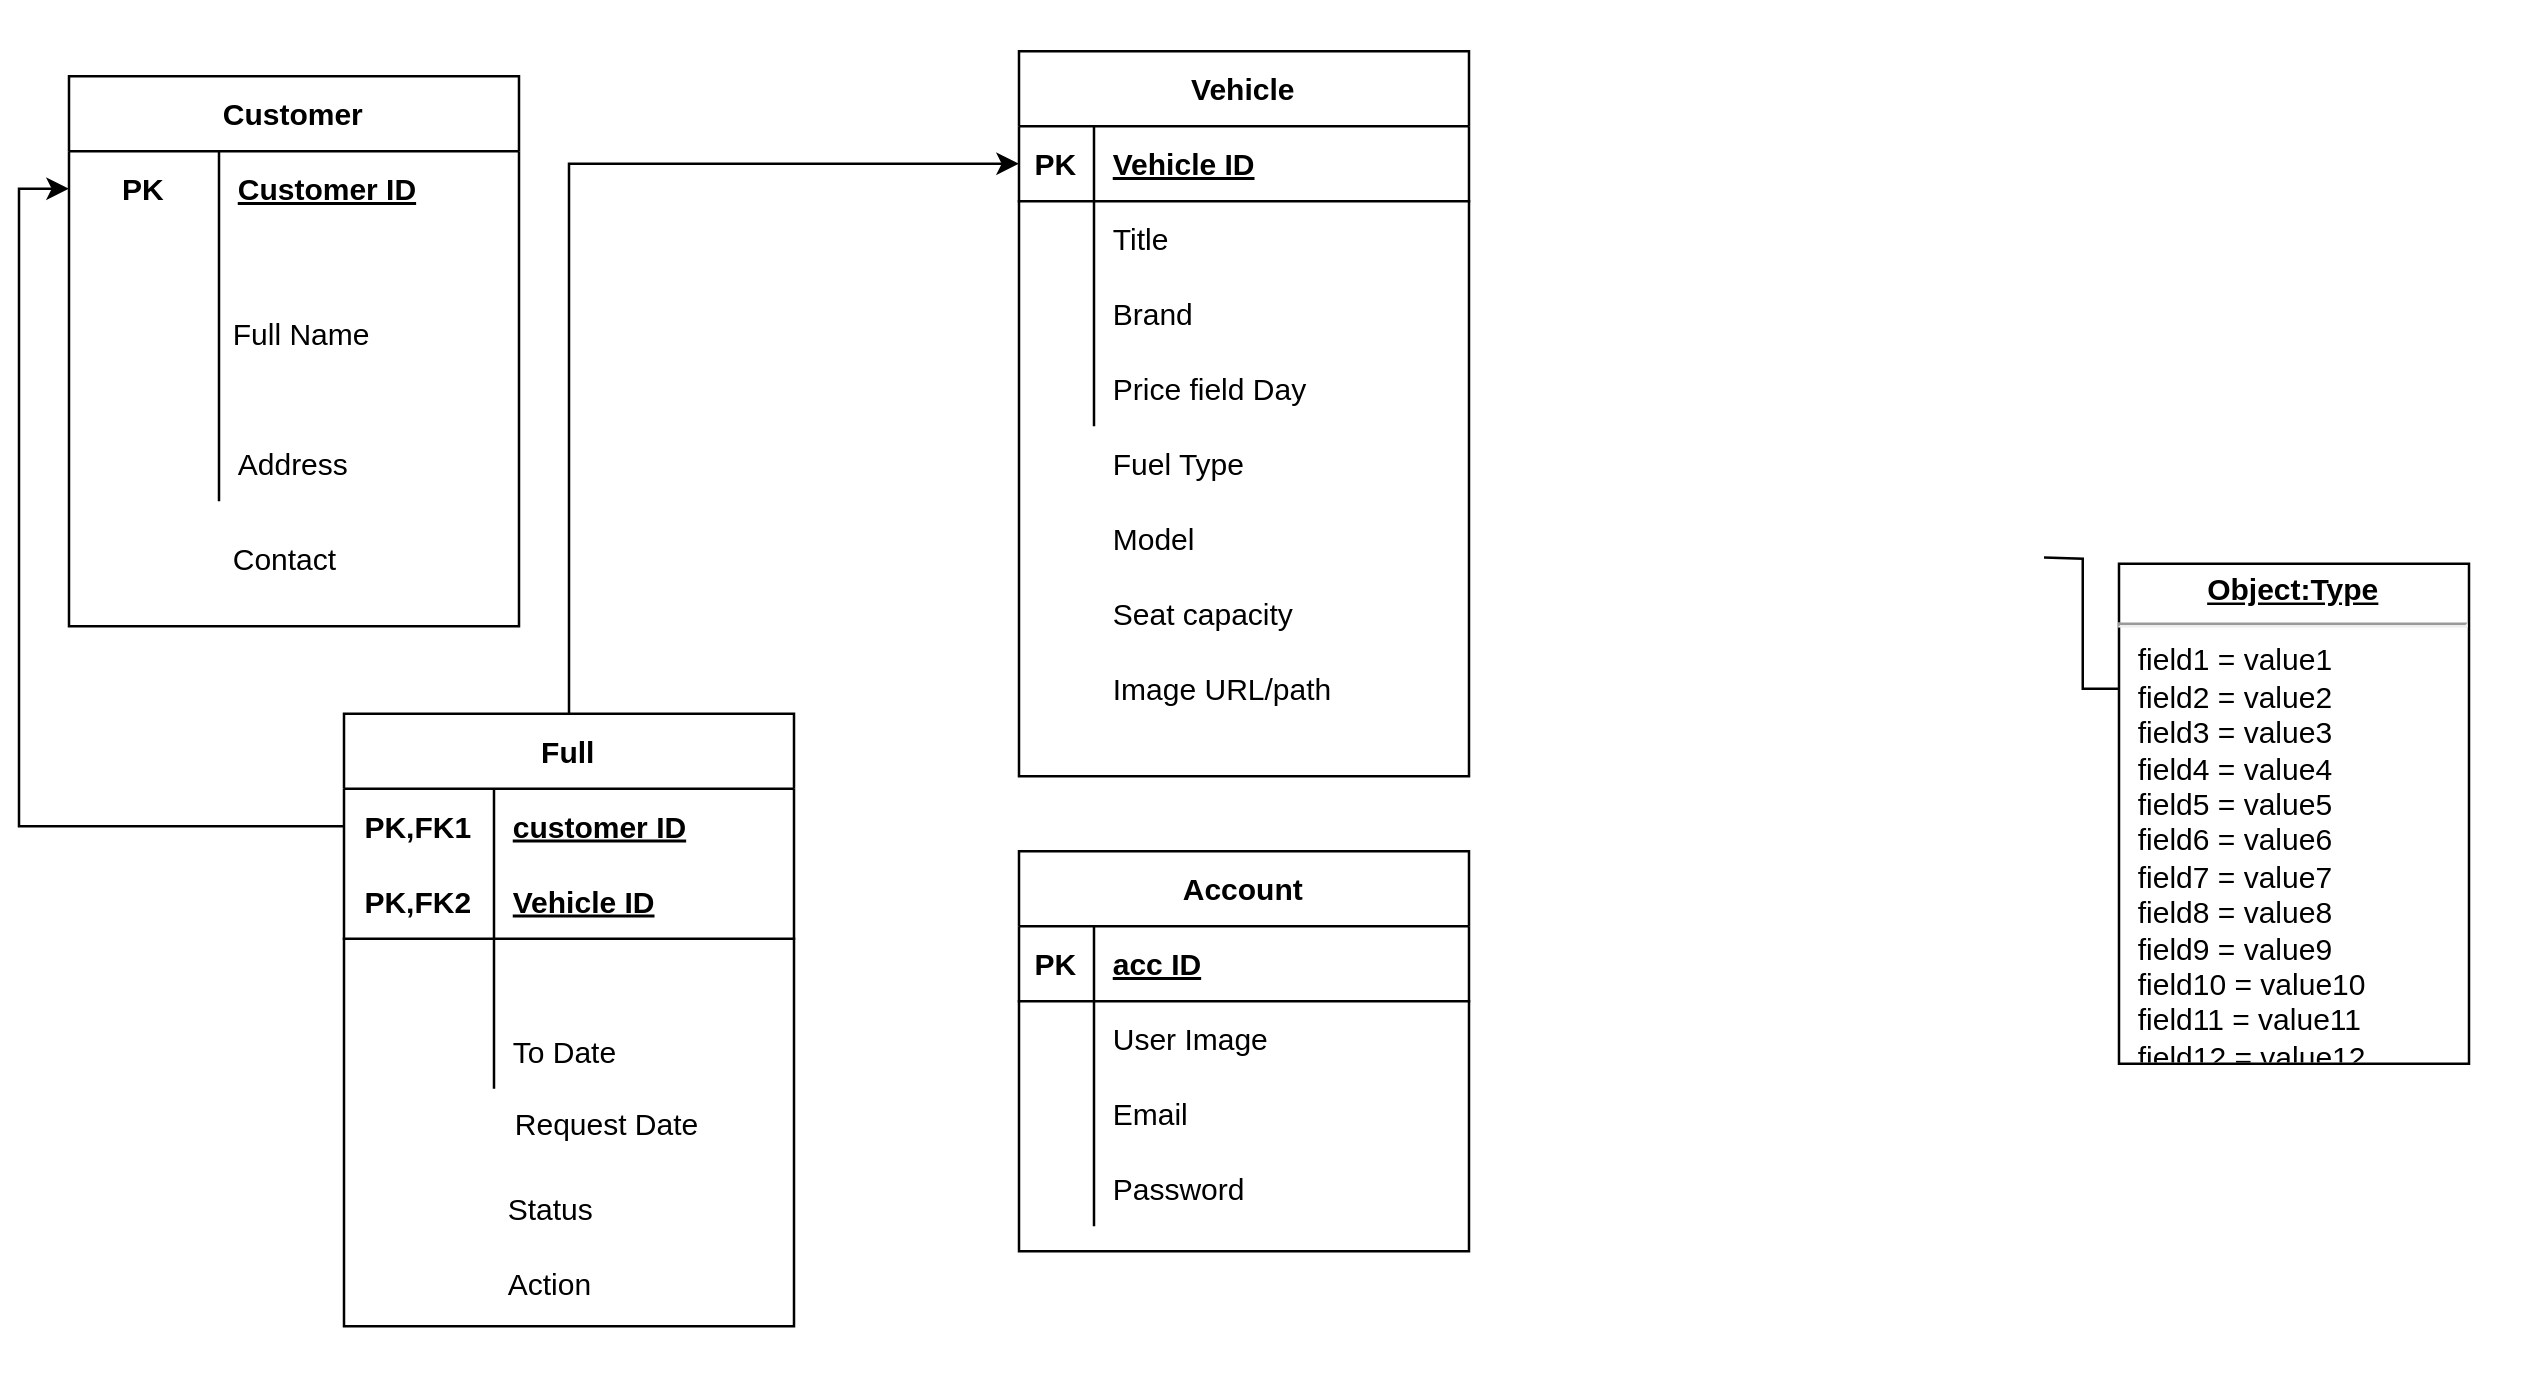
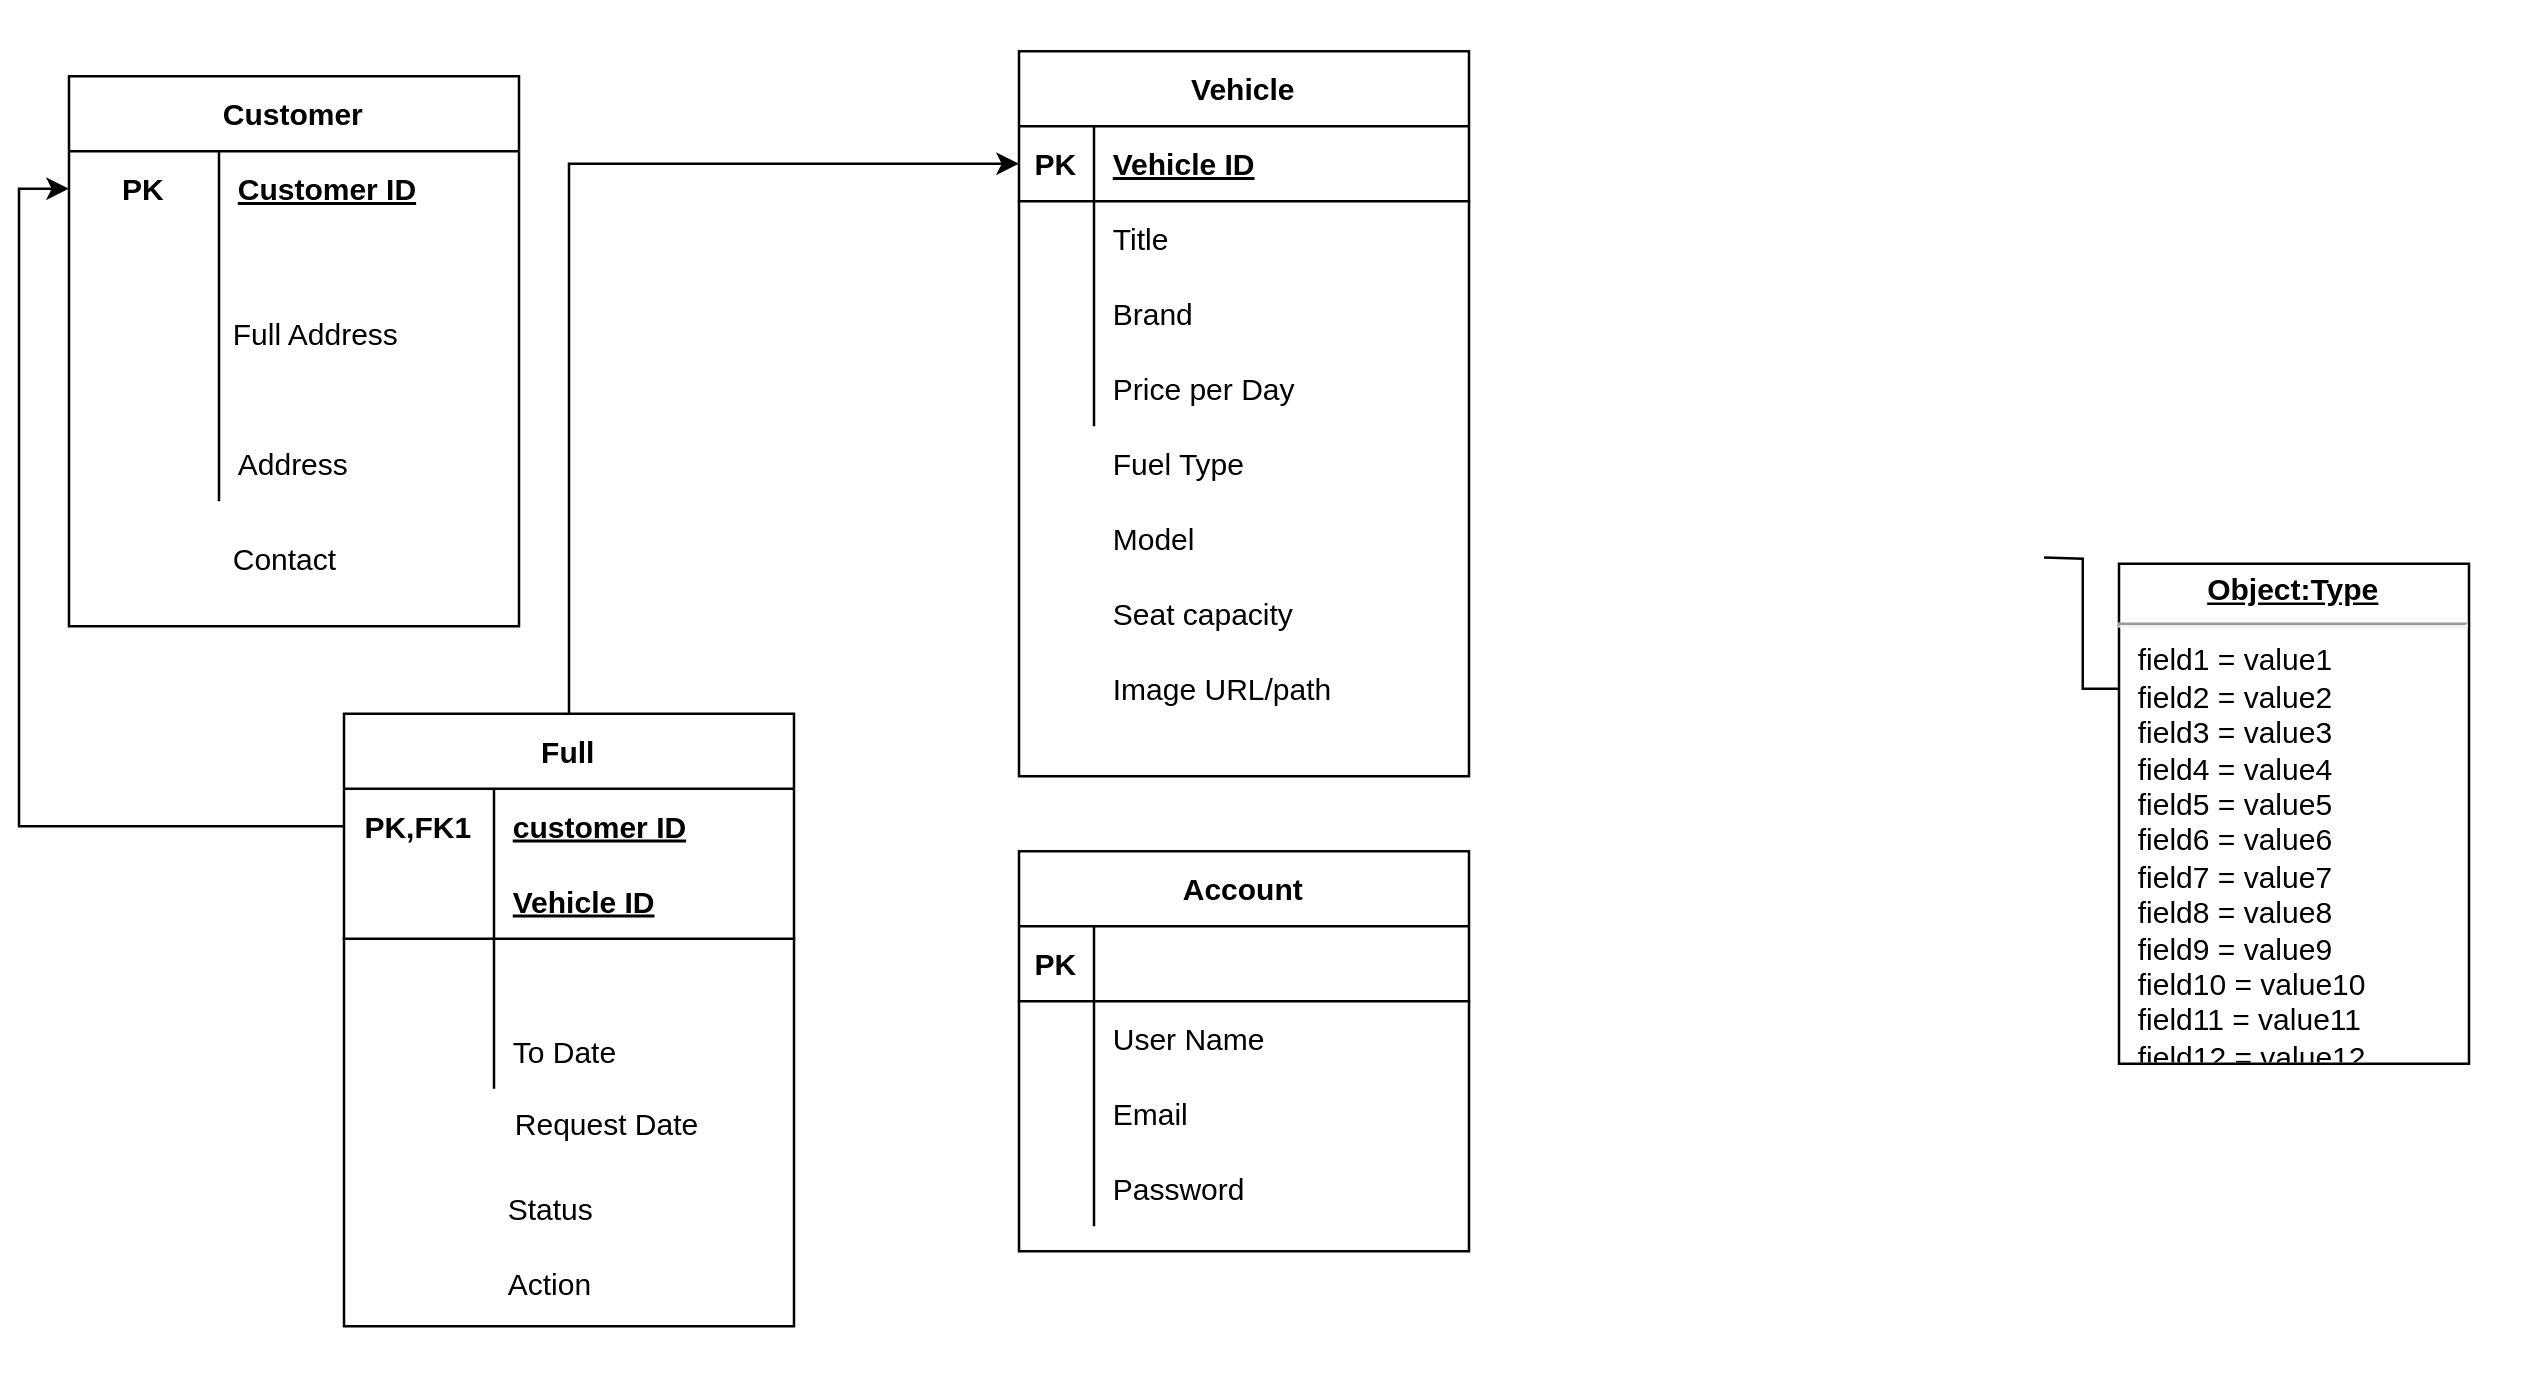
node "Full Name": label "Full Name" -> "Full Address"
node "Price field Day": label "Price field Day" -> "Price per Day"
node "PK,FK2": removed
node "acc ID": removed
node "User Image": label "User Image" -> "User Name"
